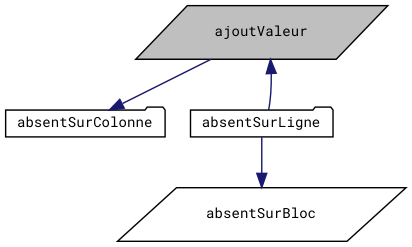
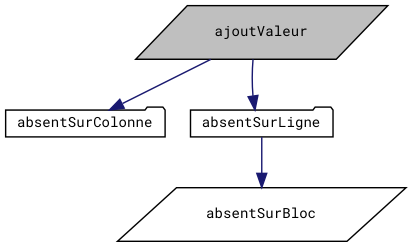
edge "absentSurLigne" -> "ajoutValeur": reversed
